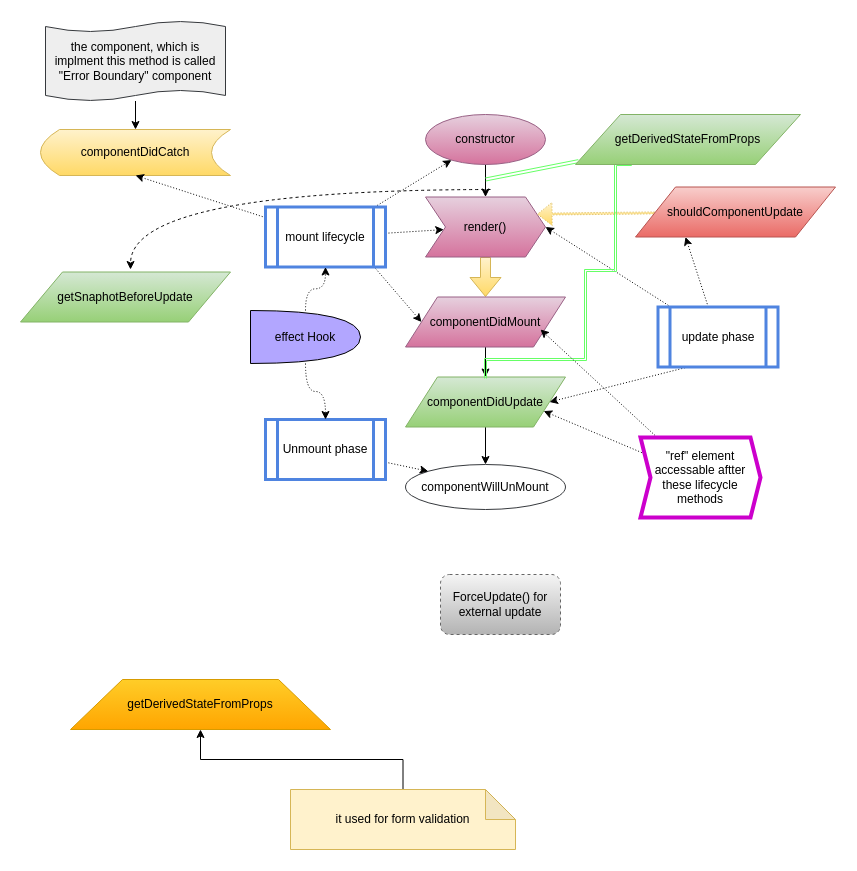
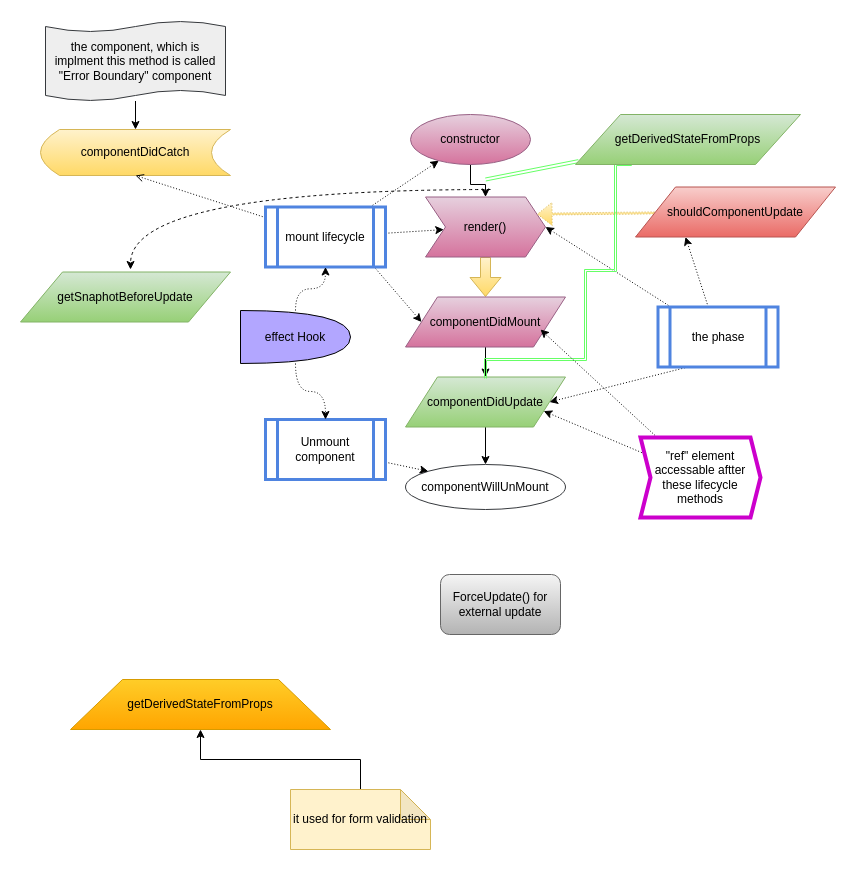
node "constructor": moved (486, 140) -> (471, 140)
edge "mount lifecycle" -> "componentDidCatch": arrowhead classic -> open
node "effect Hook": moved (306, 337) -> (296, 337)
node "update phase": label "update phase" -> "the phase"
node "Unmount phase": label "Unmount phase" -> "Unmount component"
node "ForceUpdate() for external update": style dashed -> solid
node "it used for form validation": size 225x60 -> 140x60
